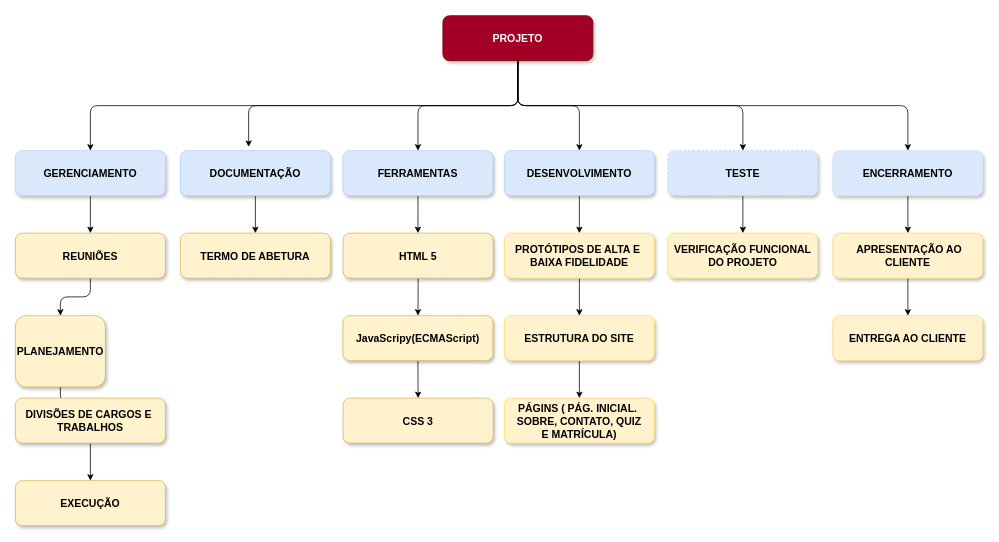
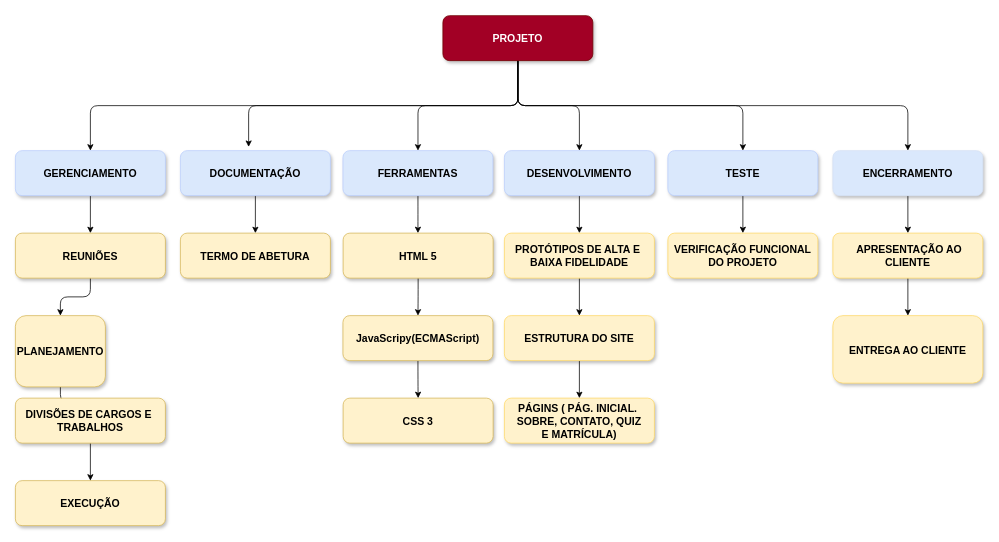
node "TESTE": style dashed -> solid
node "ENTREGA AO CLIENTE": size 150x45 -> 150x68
